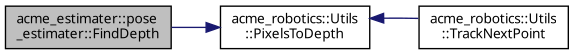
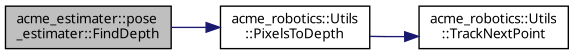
edge "acme_robotics::Utils ::TrackNextPoint" -> "acme_robotics::Utils ::PixelsToDepth": reversed
